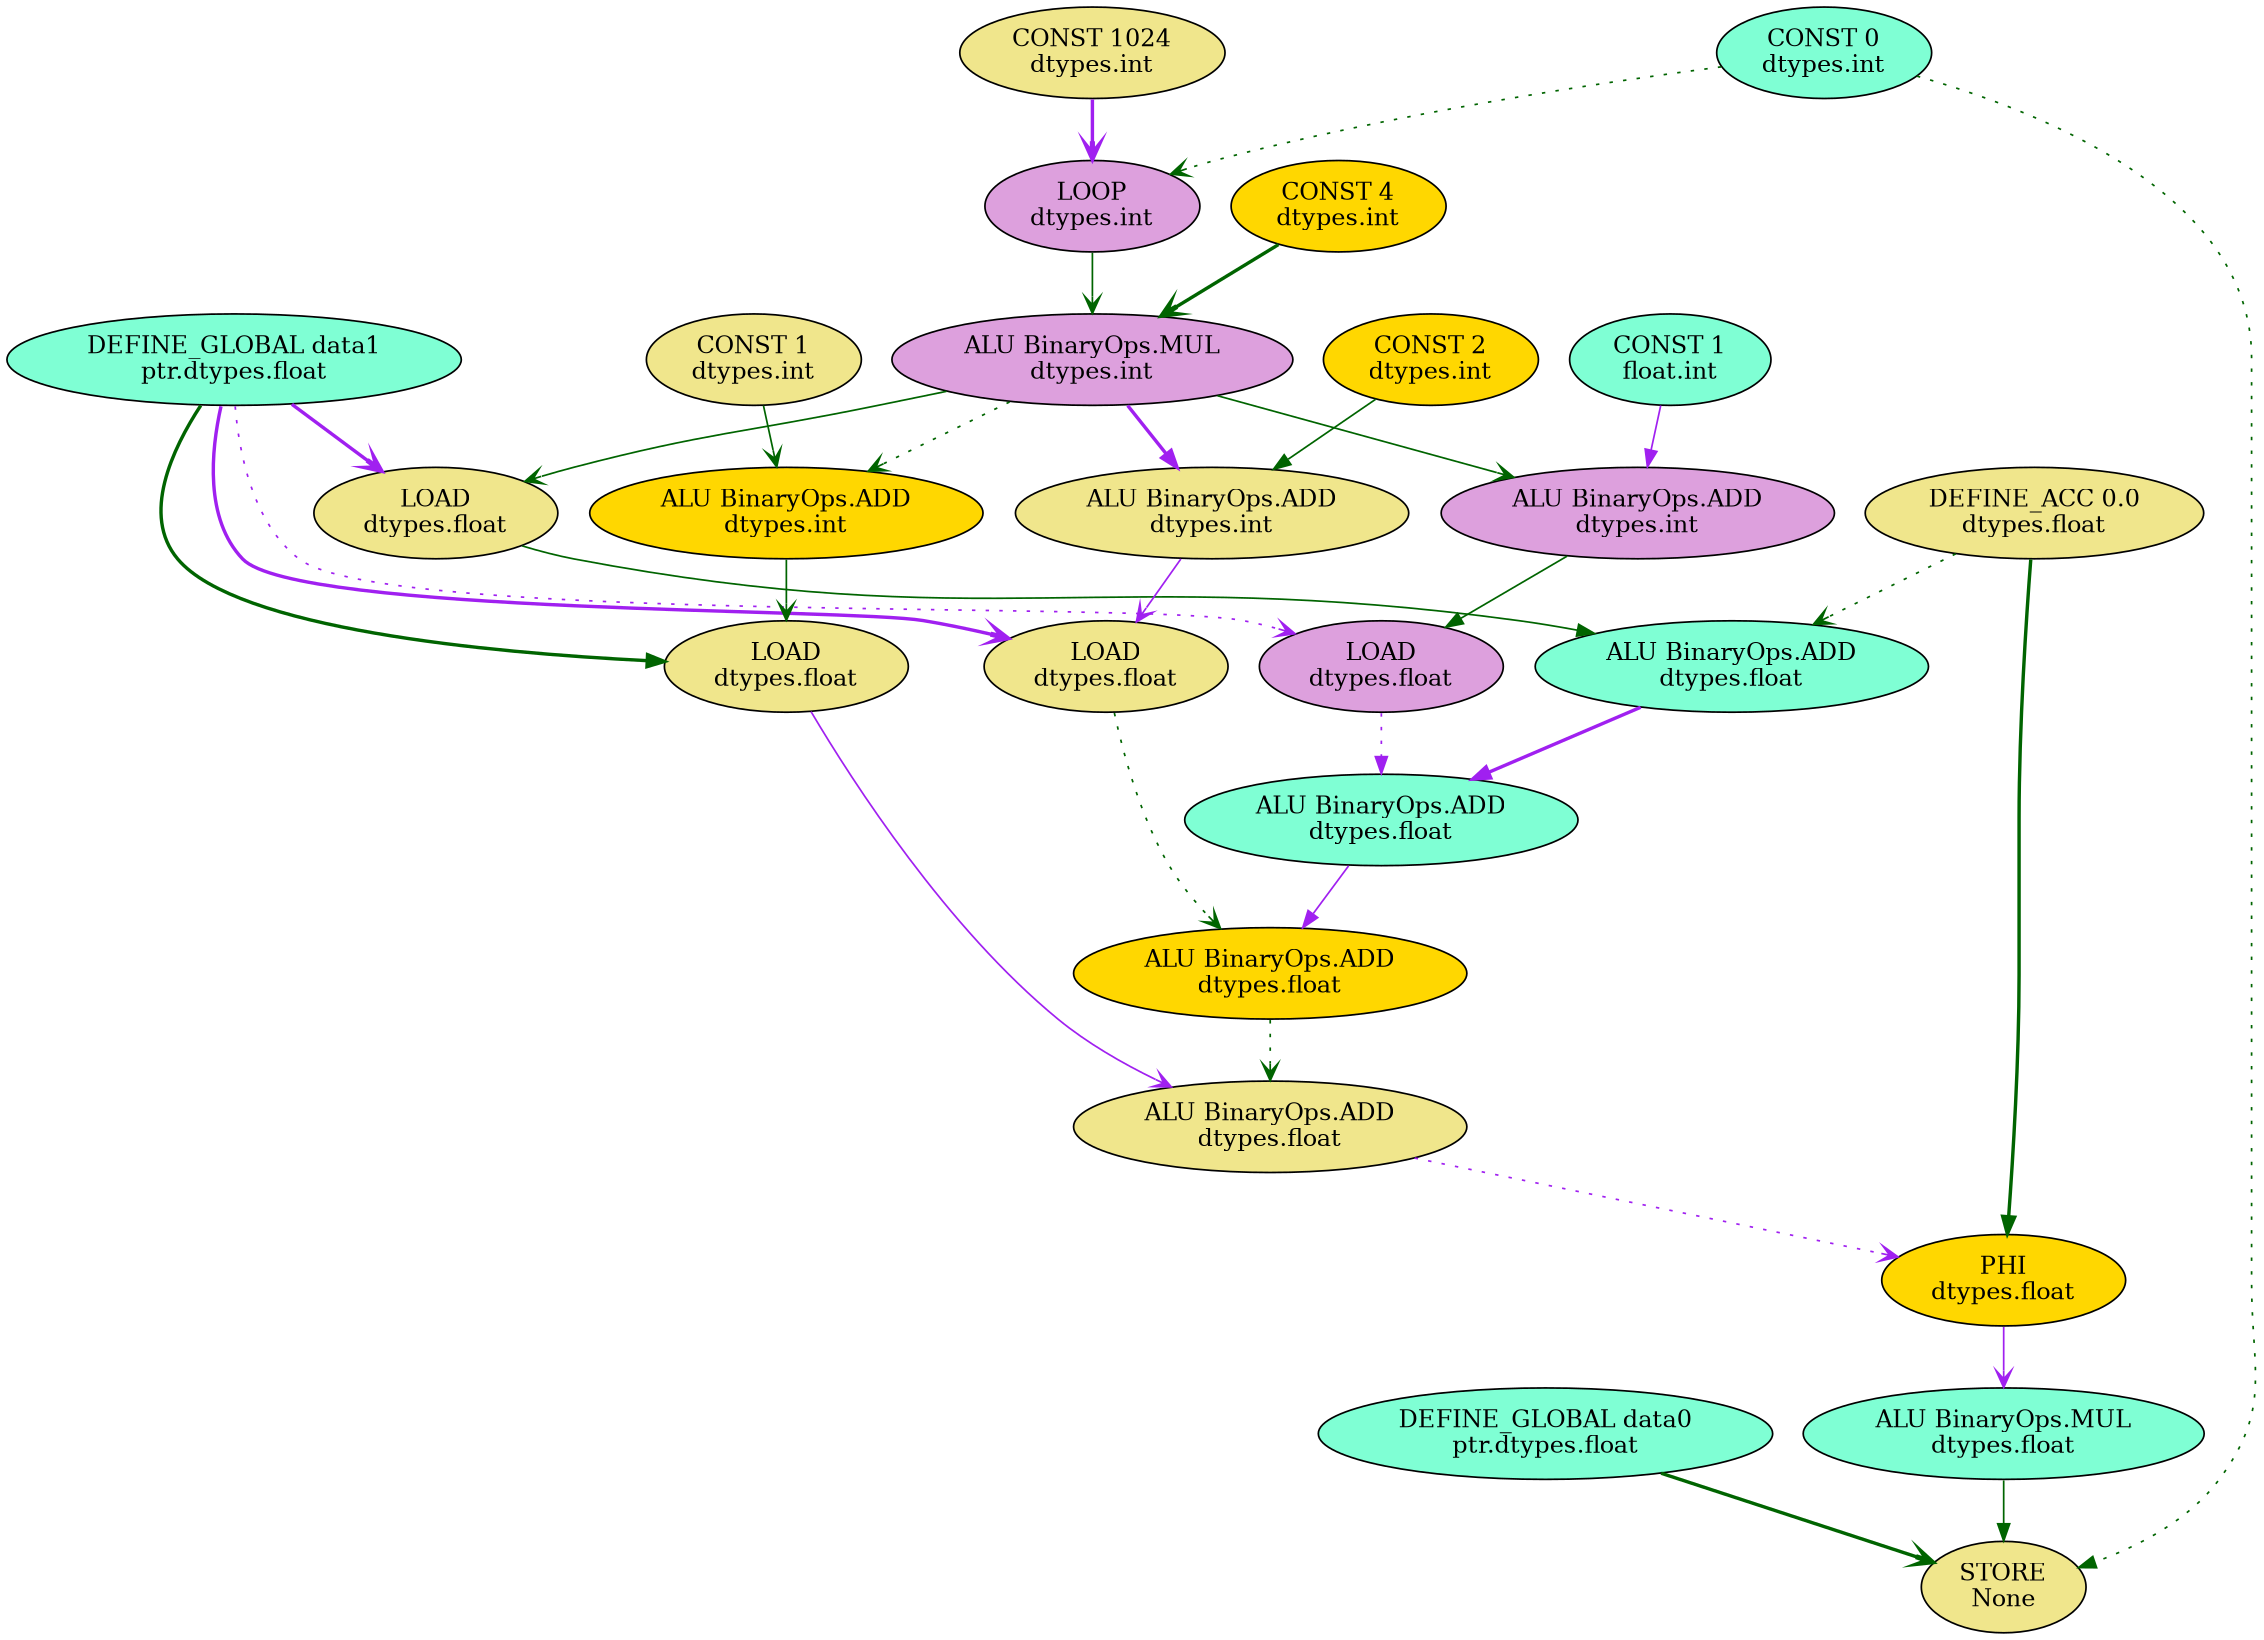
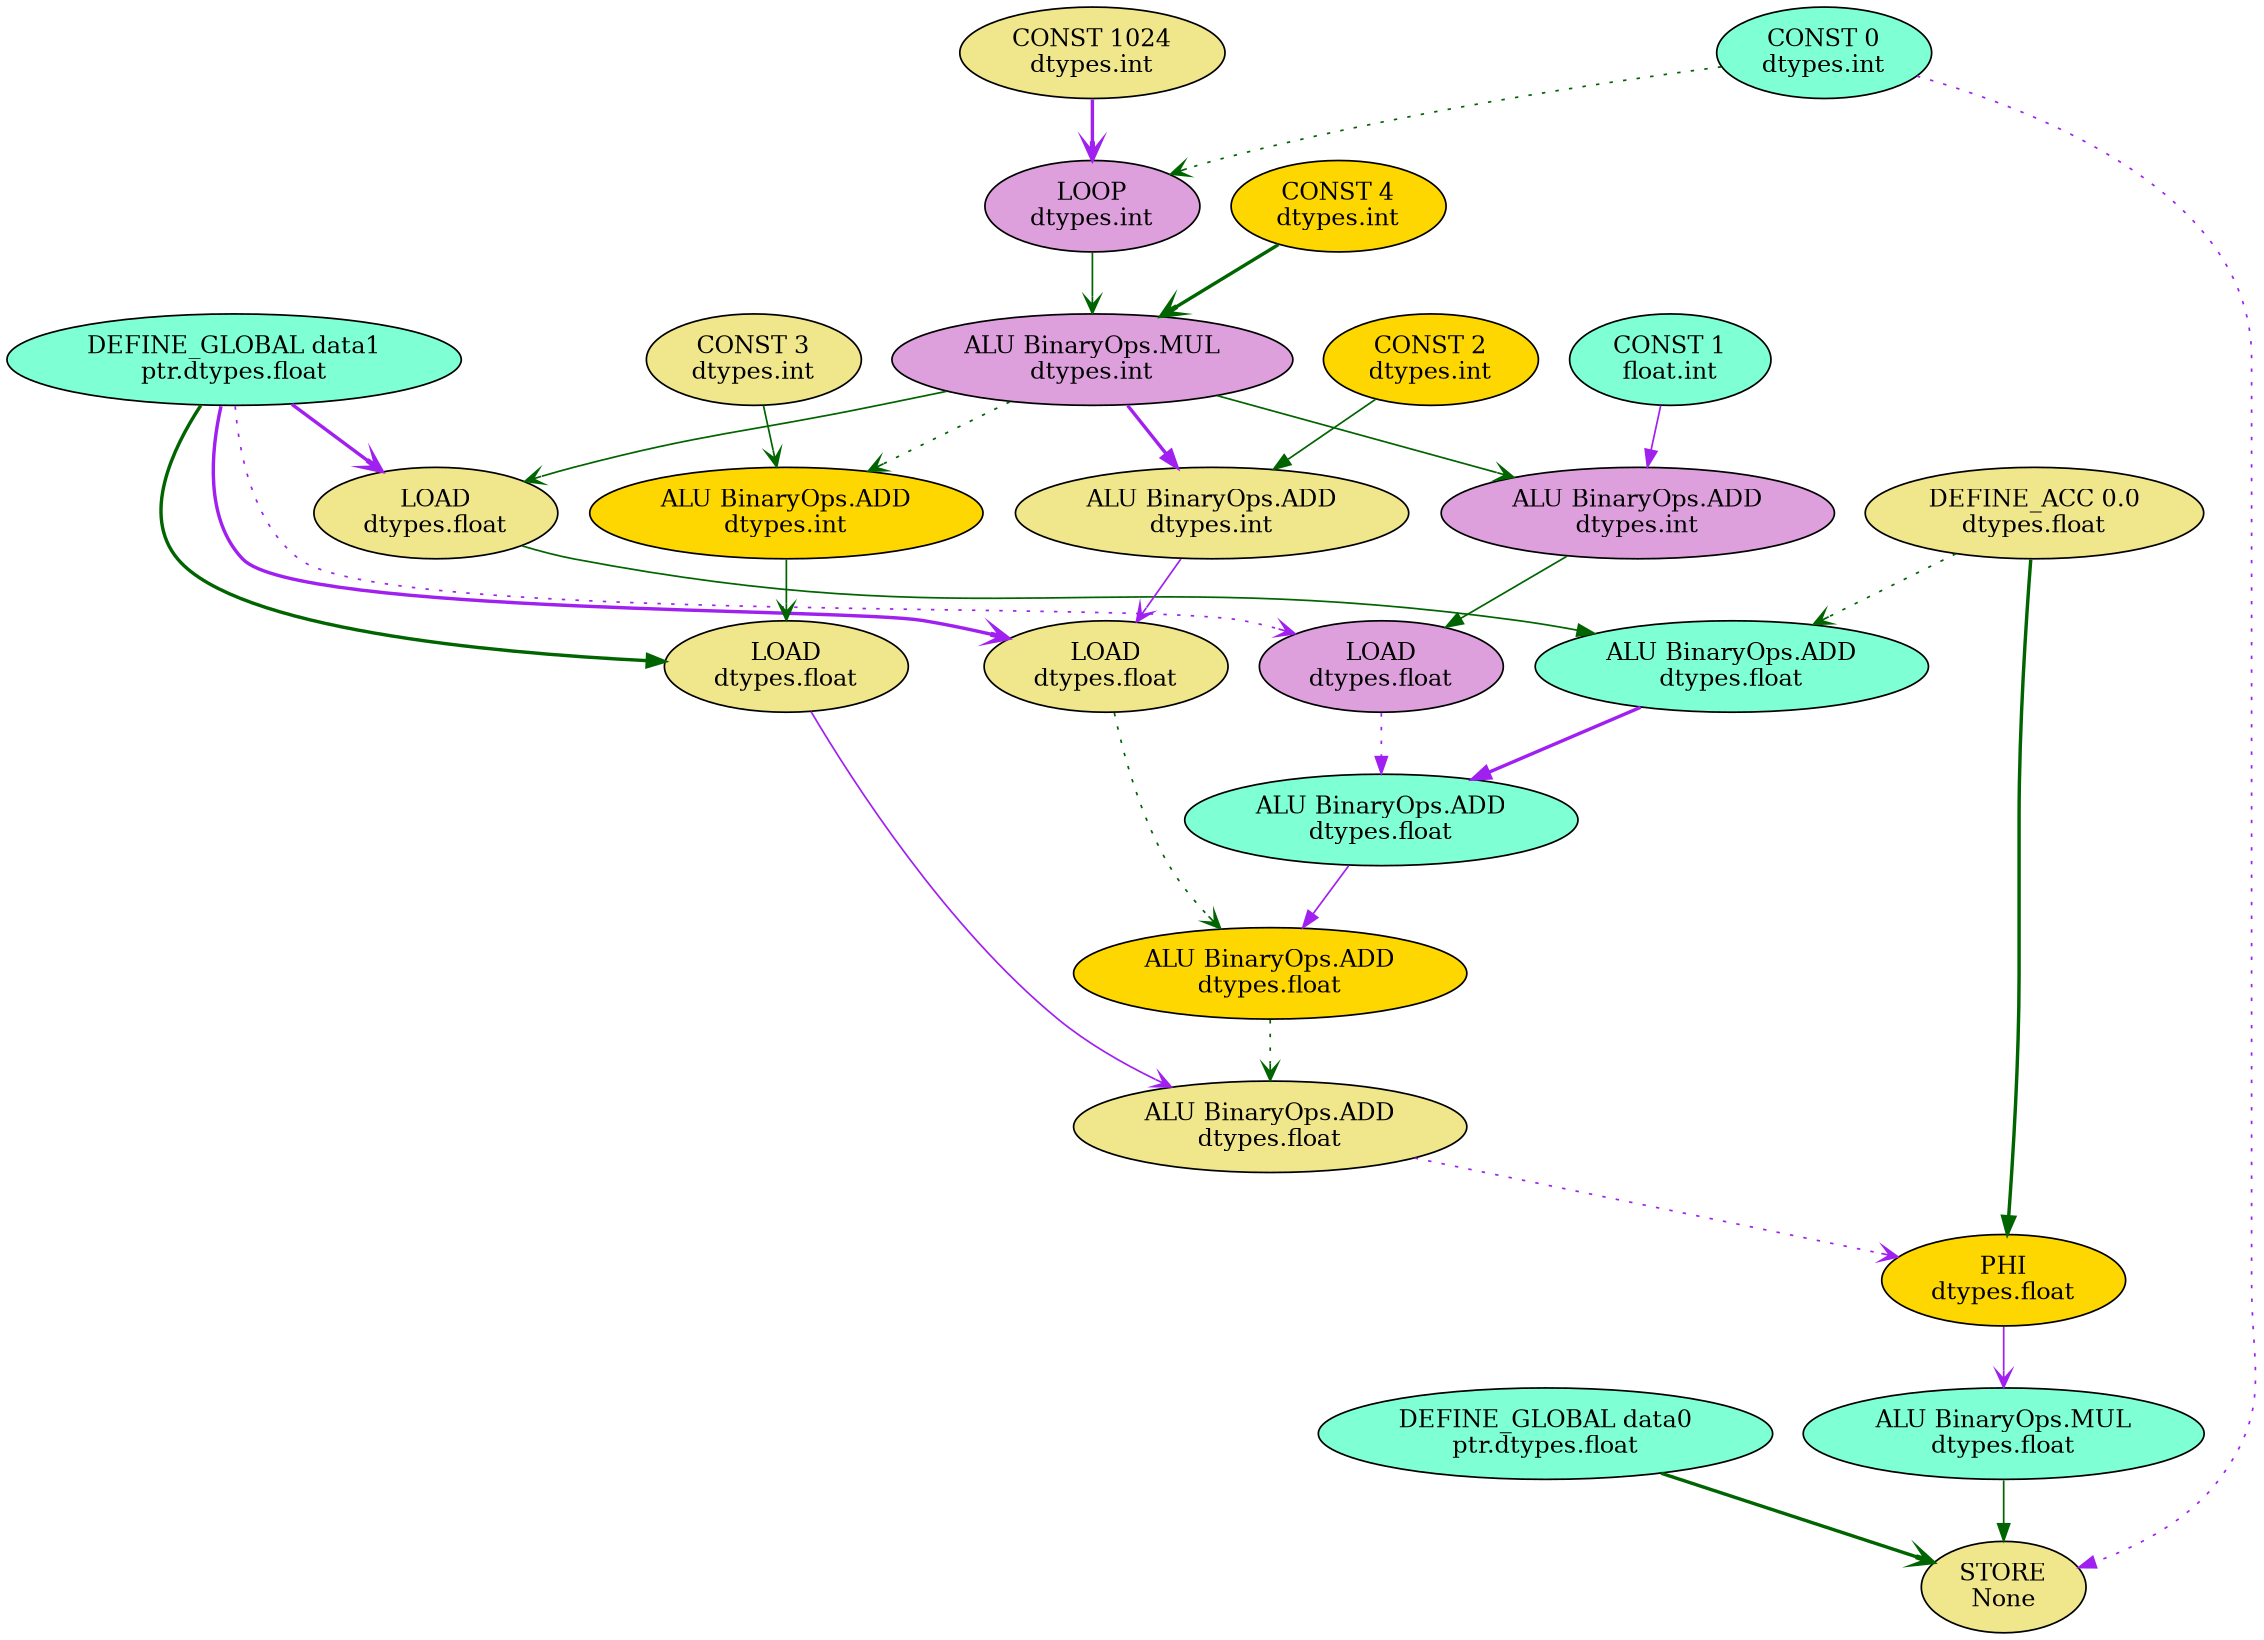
node "CONST 1 dtypes.int": label "CONST 1 dtypes.int" -> "CONST 3 dtypes.int"
edge "CONST 0 dtypes.int" -> "STORE None": color darkgreen -> purple
